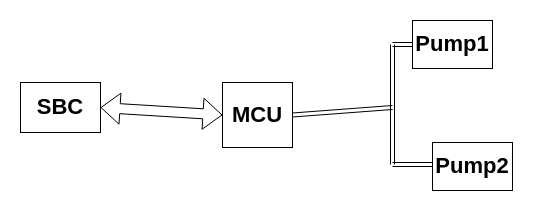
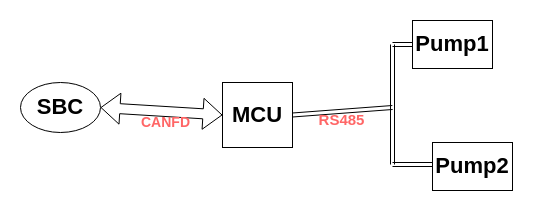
node "SBC": shape rectangle -> ellipse
node "RS485": added
node "CANFD": added
